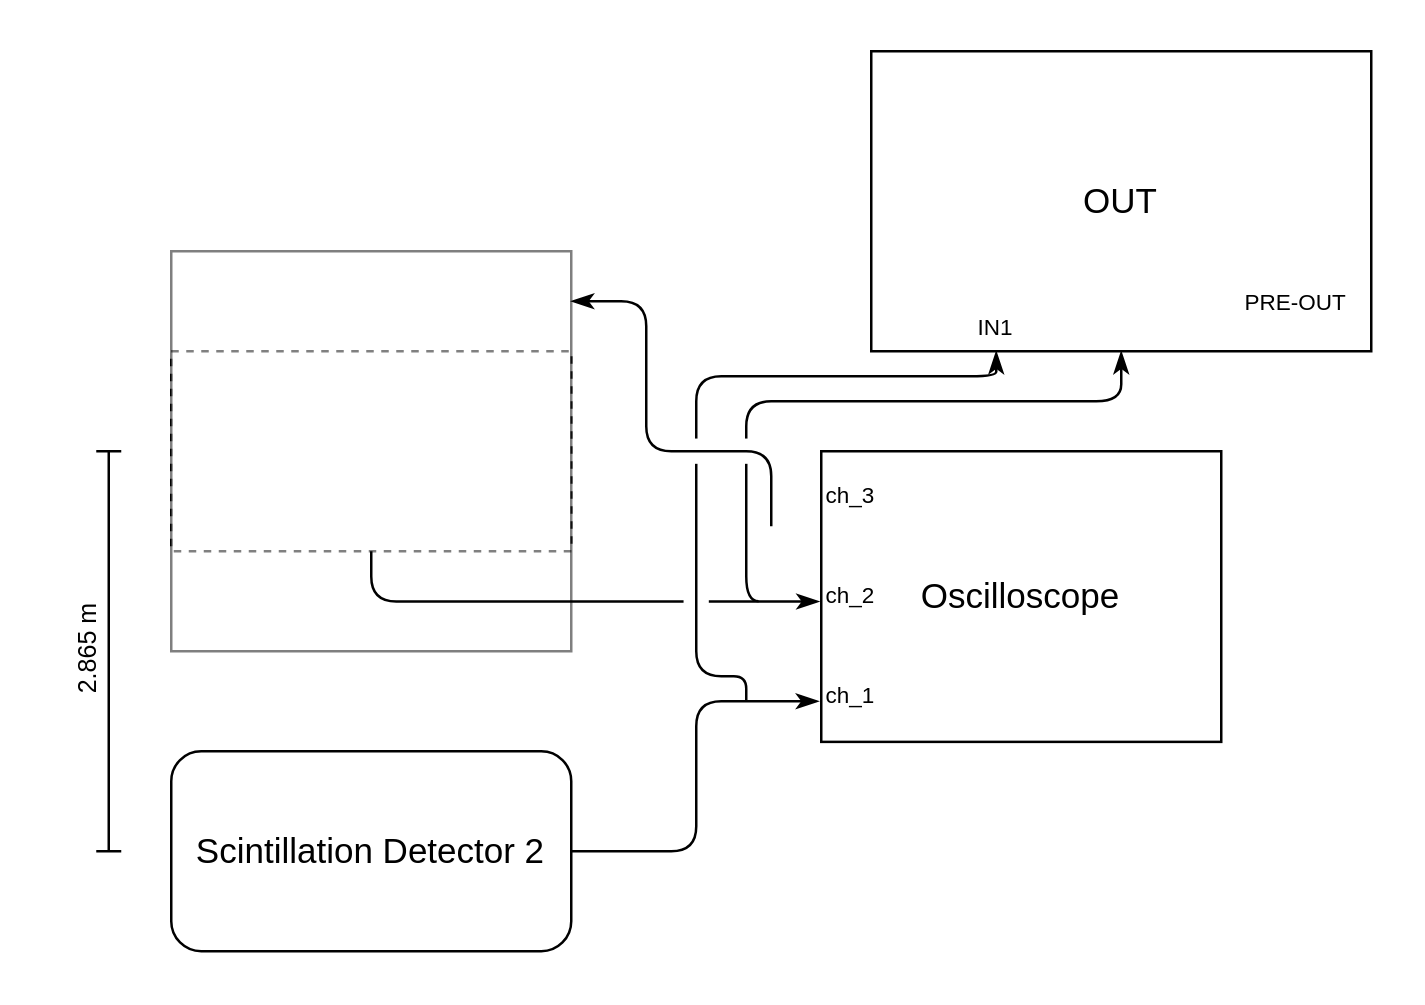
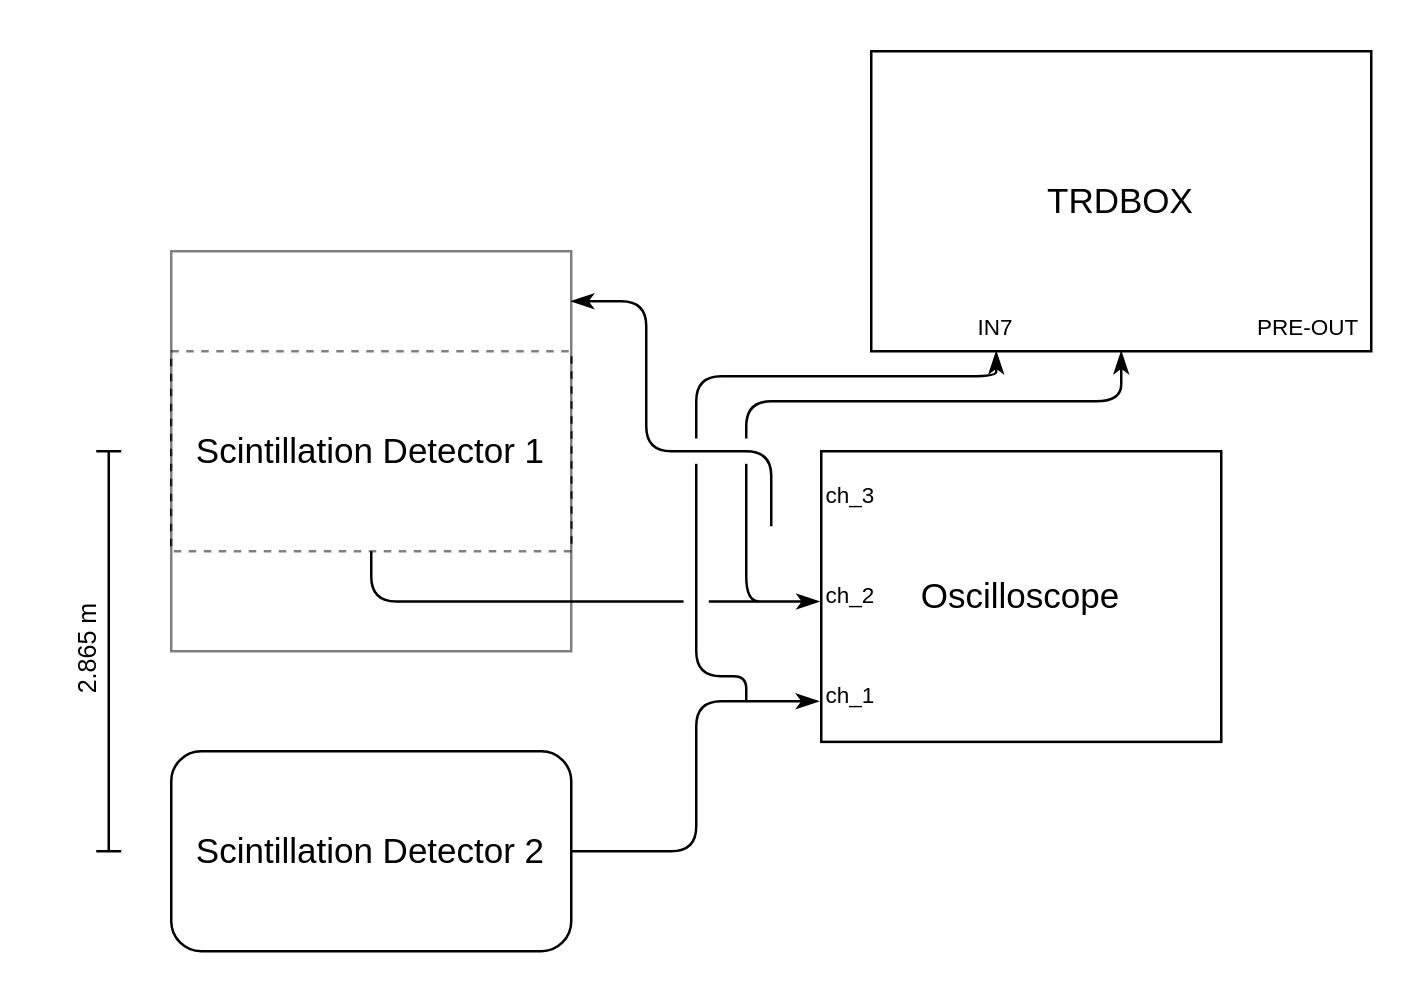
node "OUT": label "OUT" -> "TRDBOX"
node "PRE-OUT": moved (1296, 301) -> (1309, 326)
node "IN1": label "IN1" -> "IN7"
node "Scintillation Detector 1": added
